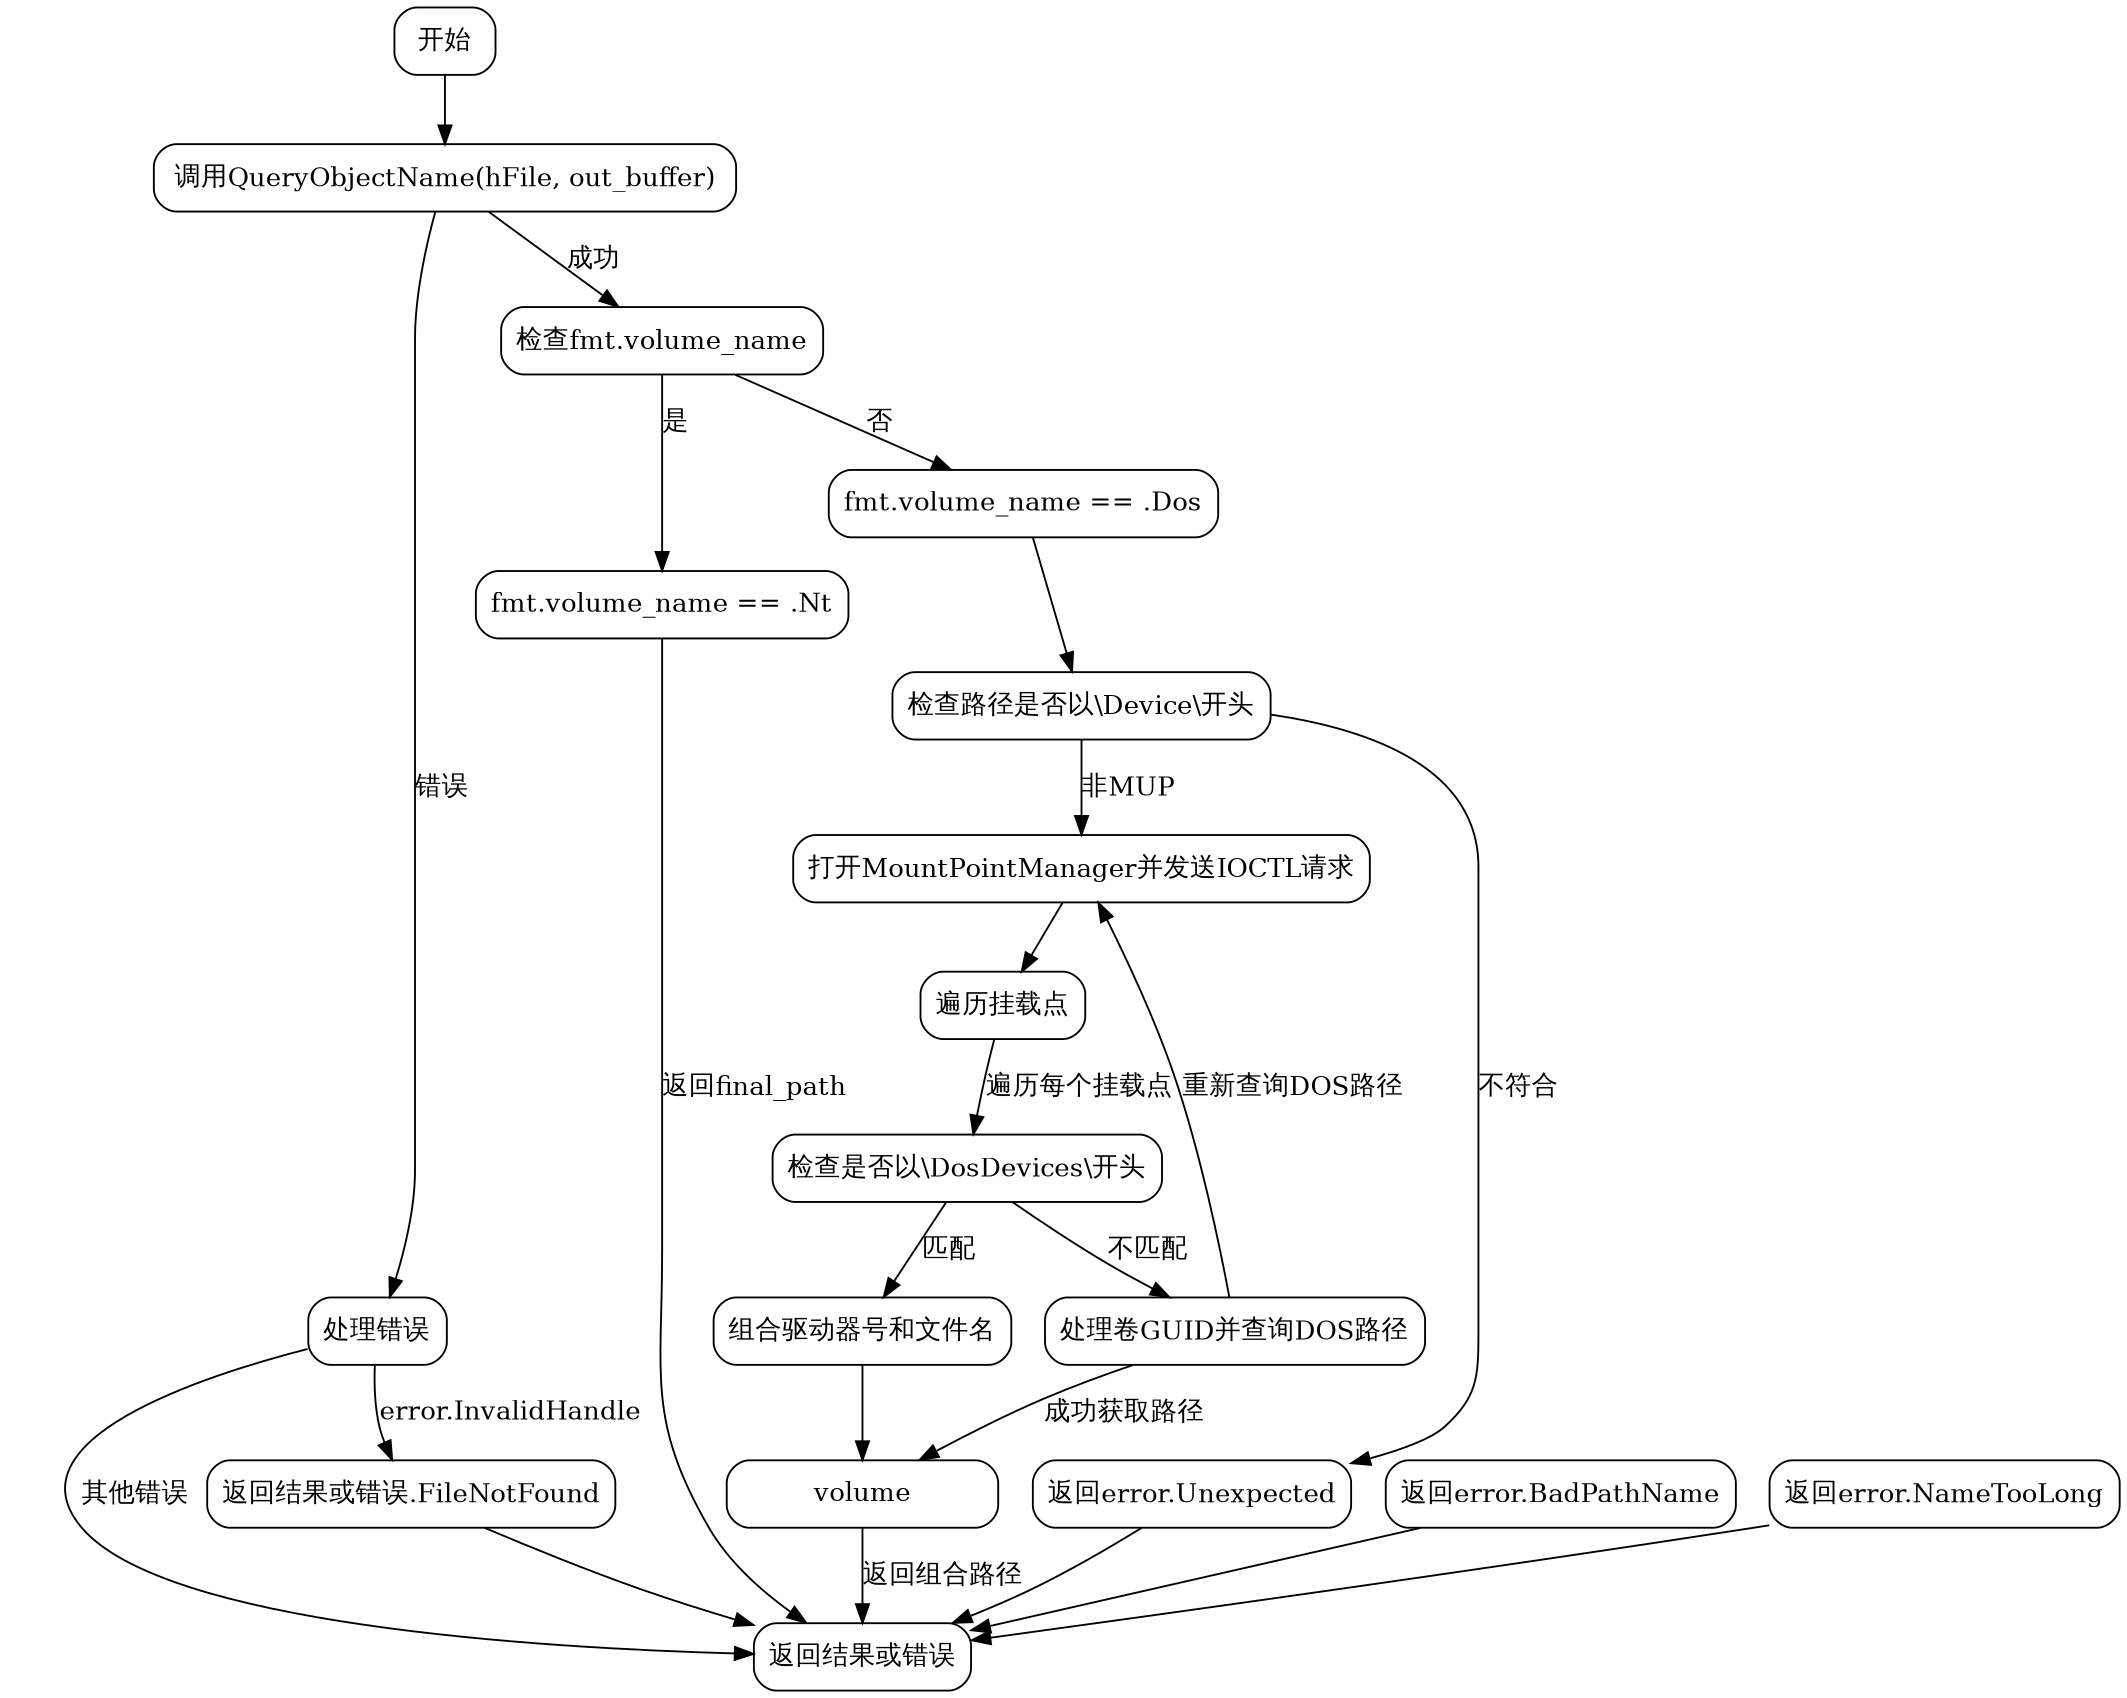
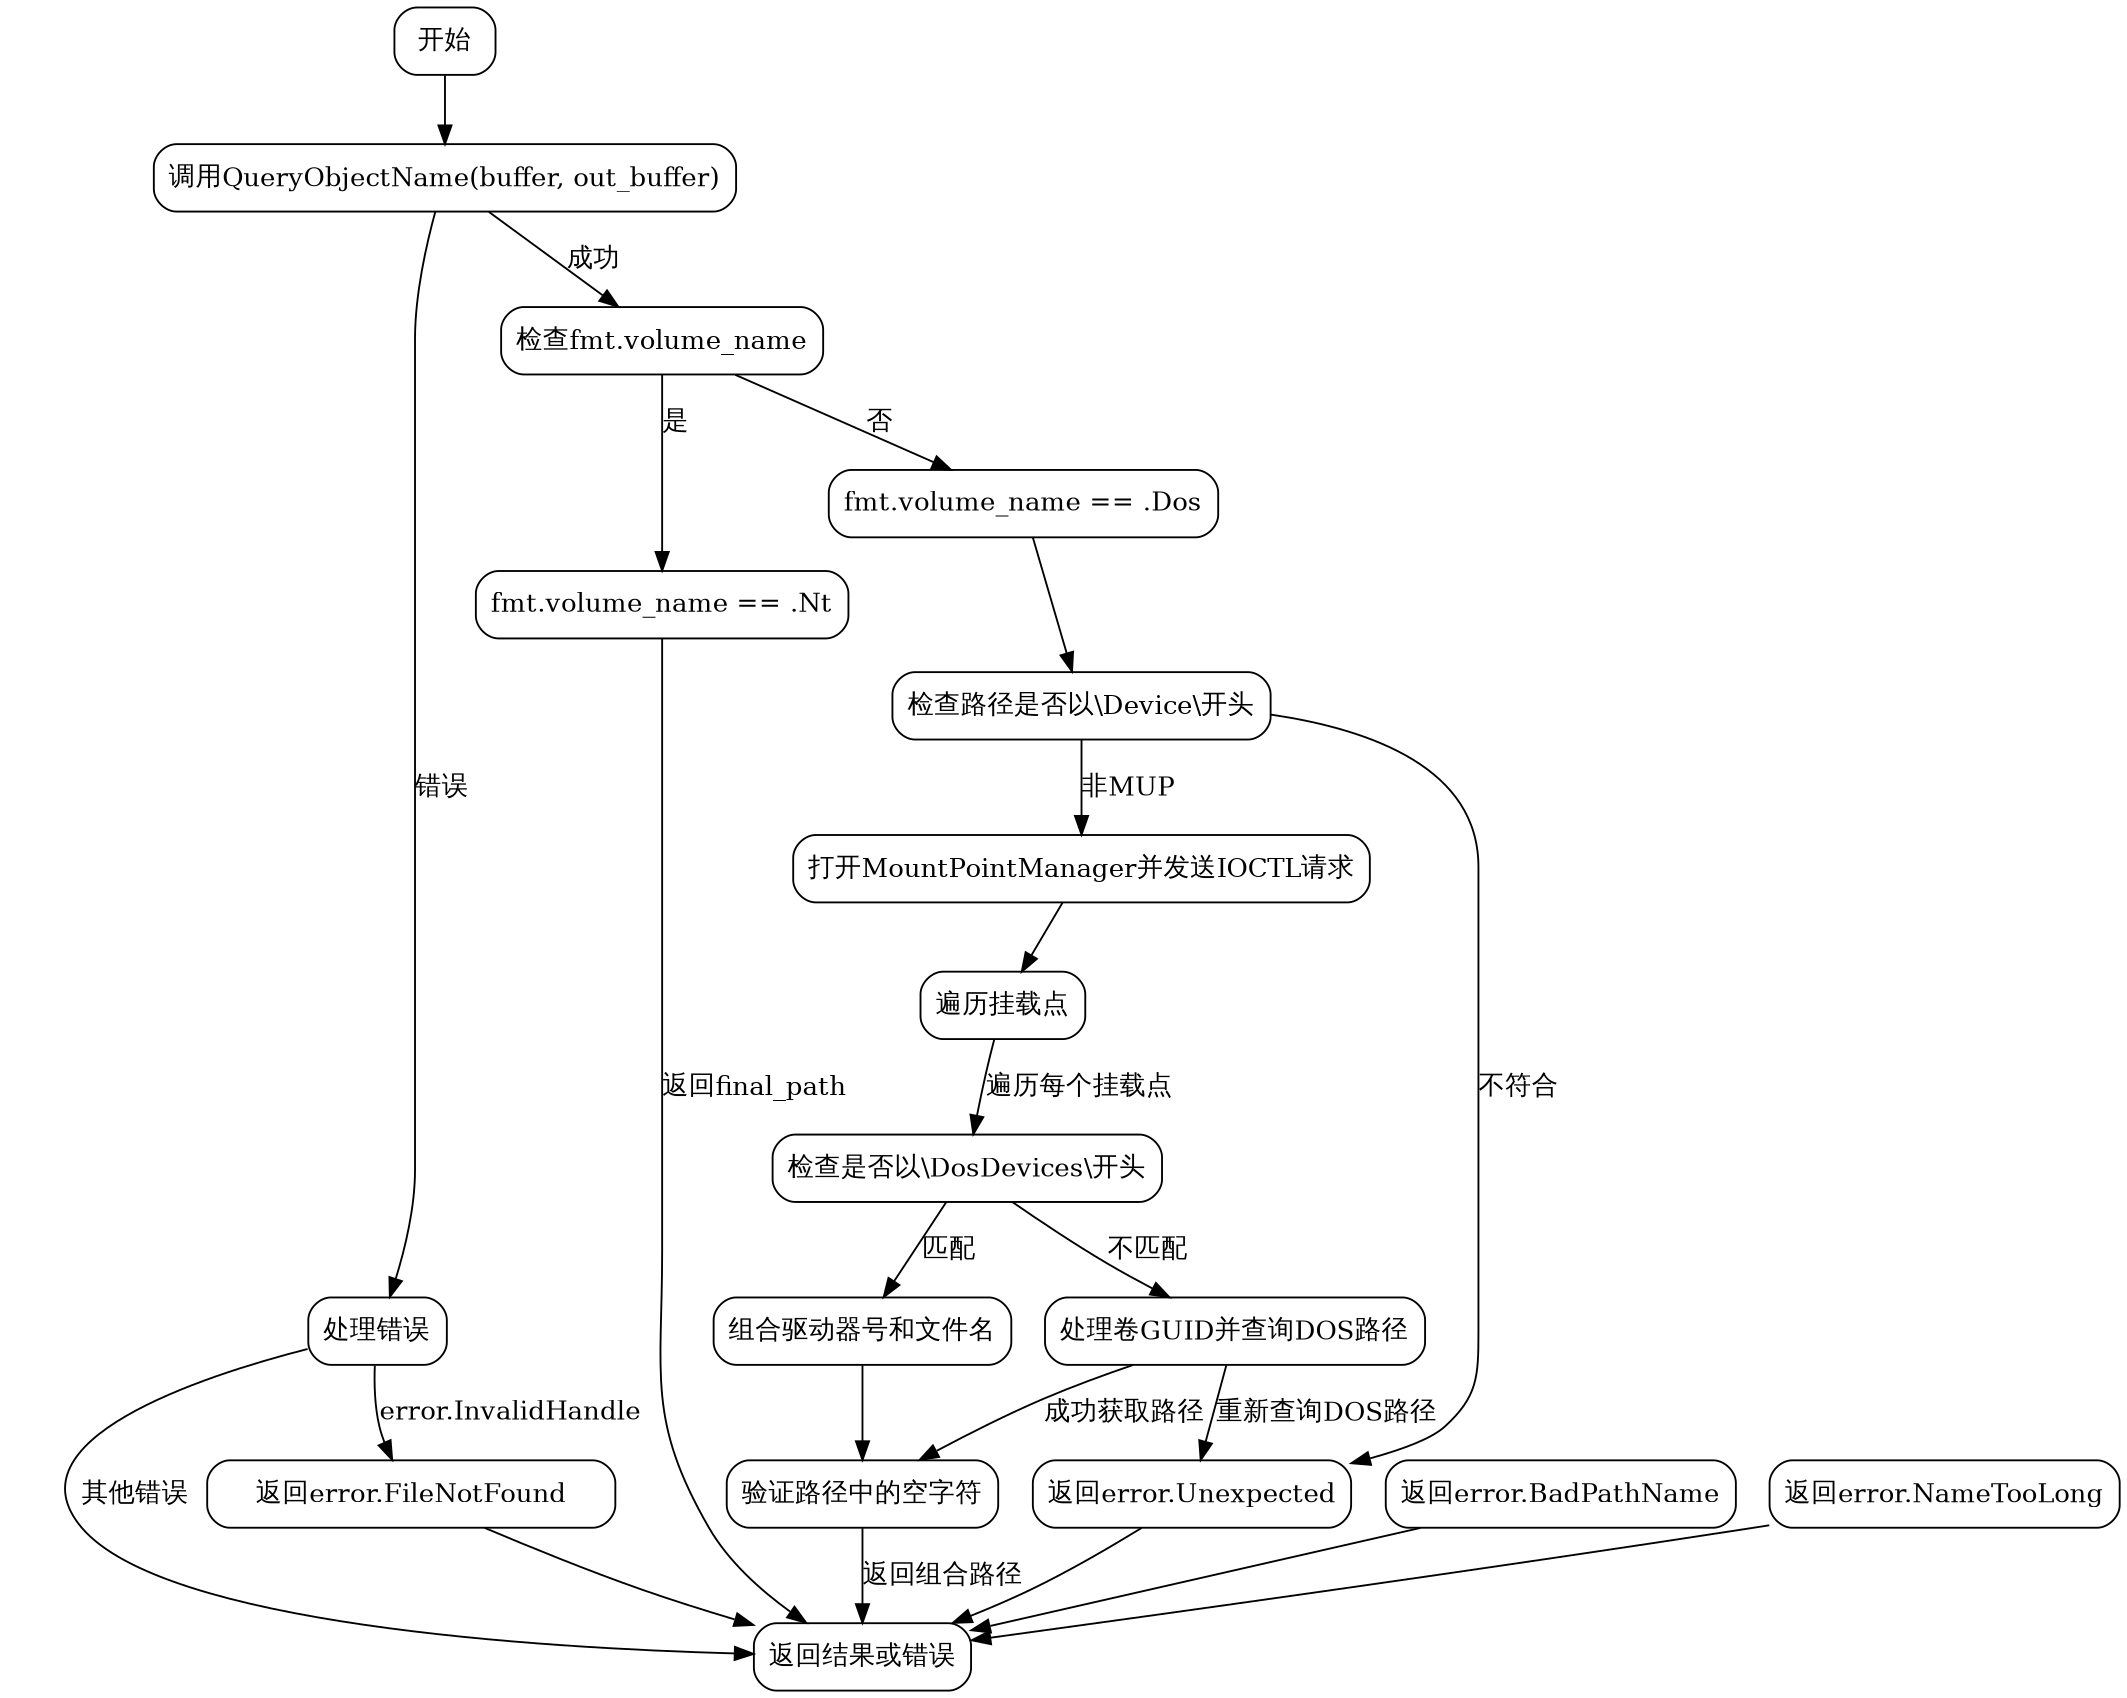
node "调用QueryObjectName(hFile, out_buffer)": label "调用QueryObjectName(hFile, out_buffer)" -> "调用QueryObjectName(buffer, out_buffer)"
edge "处理卷GUID并查询DOS路径" -> "打开MountPointManager并发送IOCTL请求": now "处理卷GUID并查询DOS路径" -> "返回error.Unexpected"
node "返回结果或错误.FileNotFound": label "返回结果或错误.FileNotFound" -> "返回error.FileNotFound"
node "volume": label "volume" -> "验证路径中的空字符"
